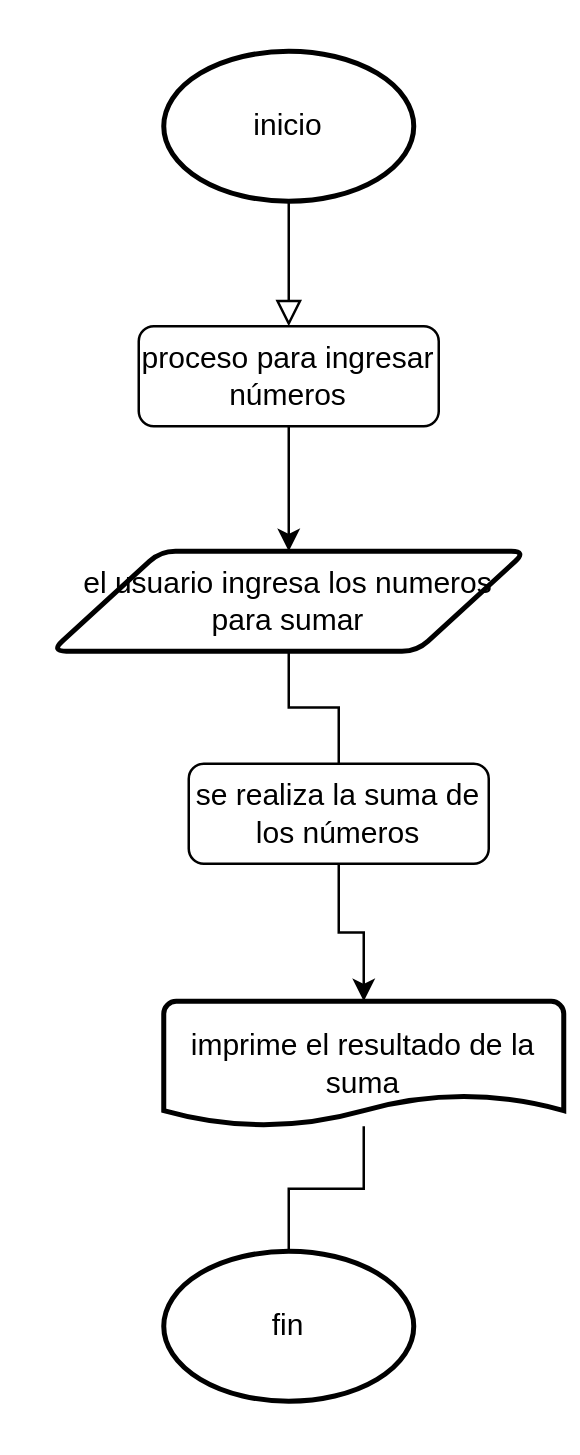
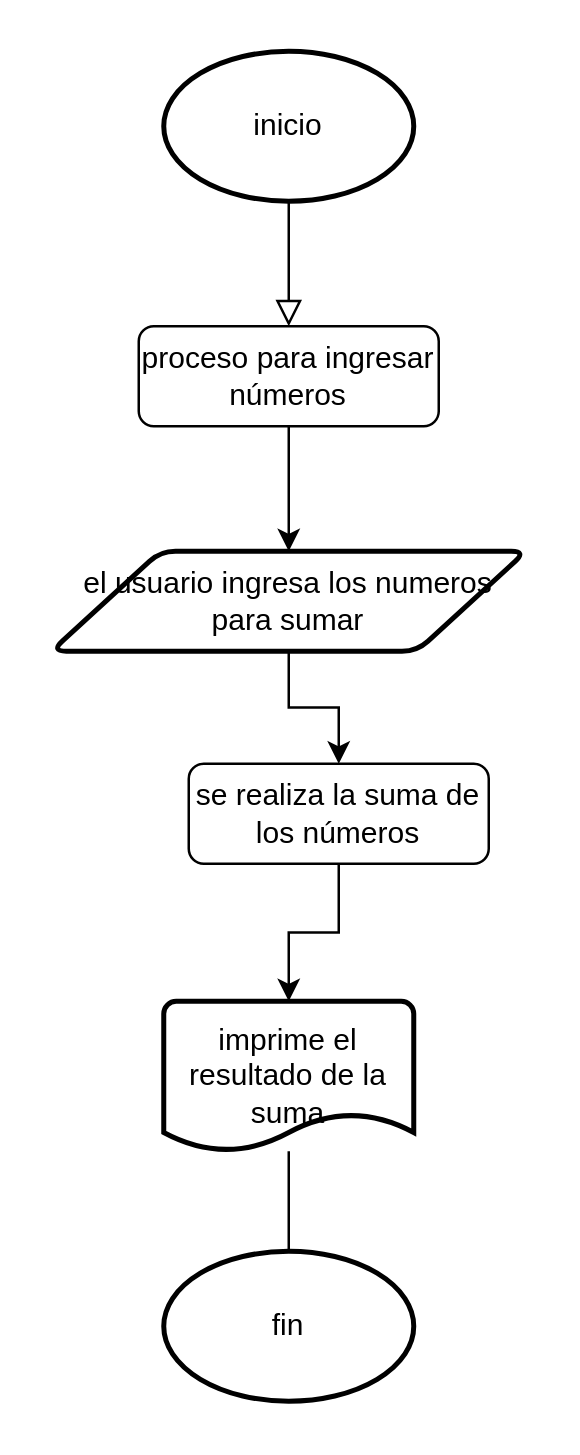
edge "el usuario ingresa los numeros para sumar" -- "se realiza la suma de los números": arrowhead none -> classic
node "imprime el resultado de la suma": size 400x125 -> 250x150
